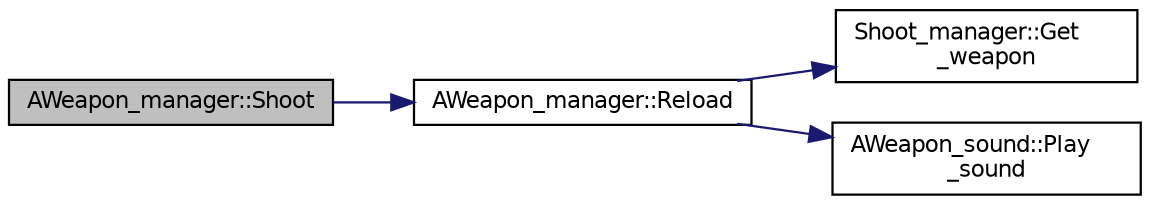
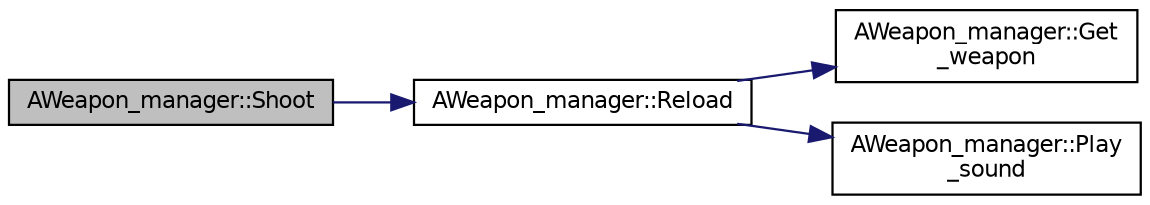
node "Shoot_manager::Get _weapon": label "Shoot_manager::Get _weapon" -> "AWeapon_manager::Get _weapon"
node "AWeapon_sound::Play _sound": label "AWeapon_sound::Play _sound" -> "AWeapon_manager::Play _sound"
